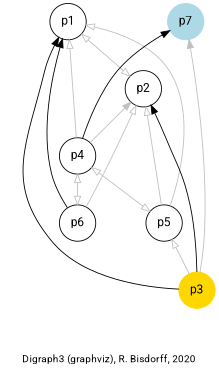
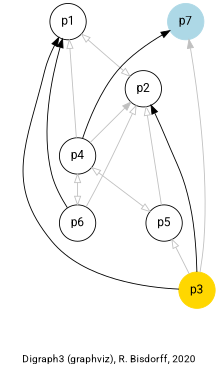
edge "p5" -> "p1": removed
